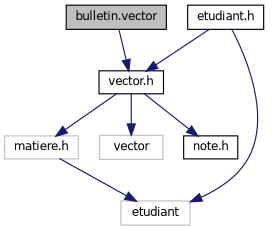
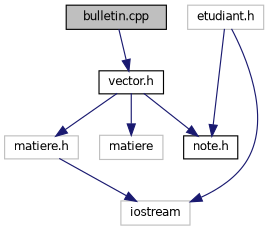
node "bulletin.vector": label "bulletin.vector" -> "bulletin.cpp"
node "etudiant.h": color black -> grey75
edge "etudiant.h" -> "vector.h": now "etudiant.h" -> "note.h"
node "vector": label "vector" -> "matiere"
node "etudiant": label "etudiant" -> "iostream"
